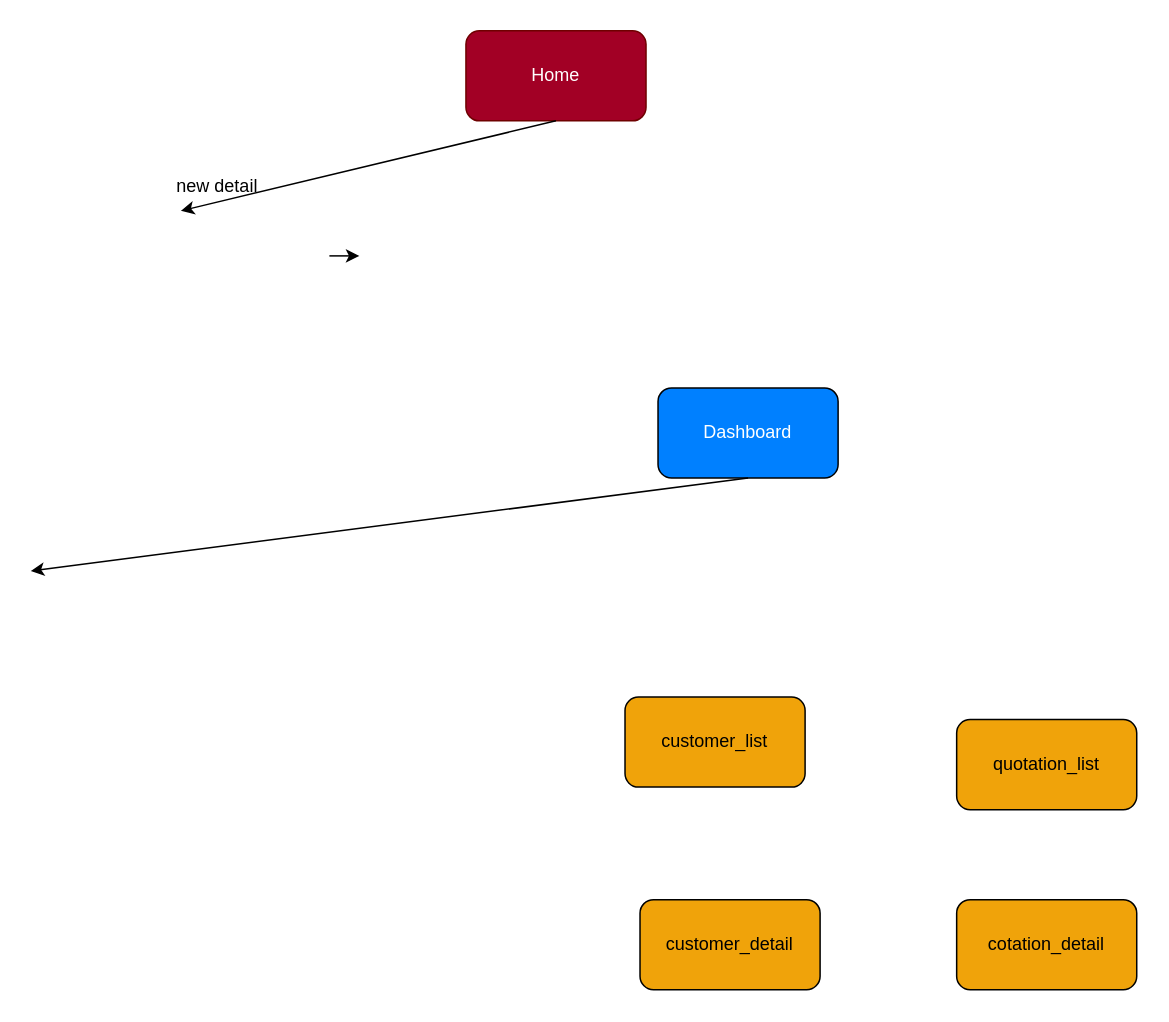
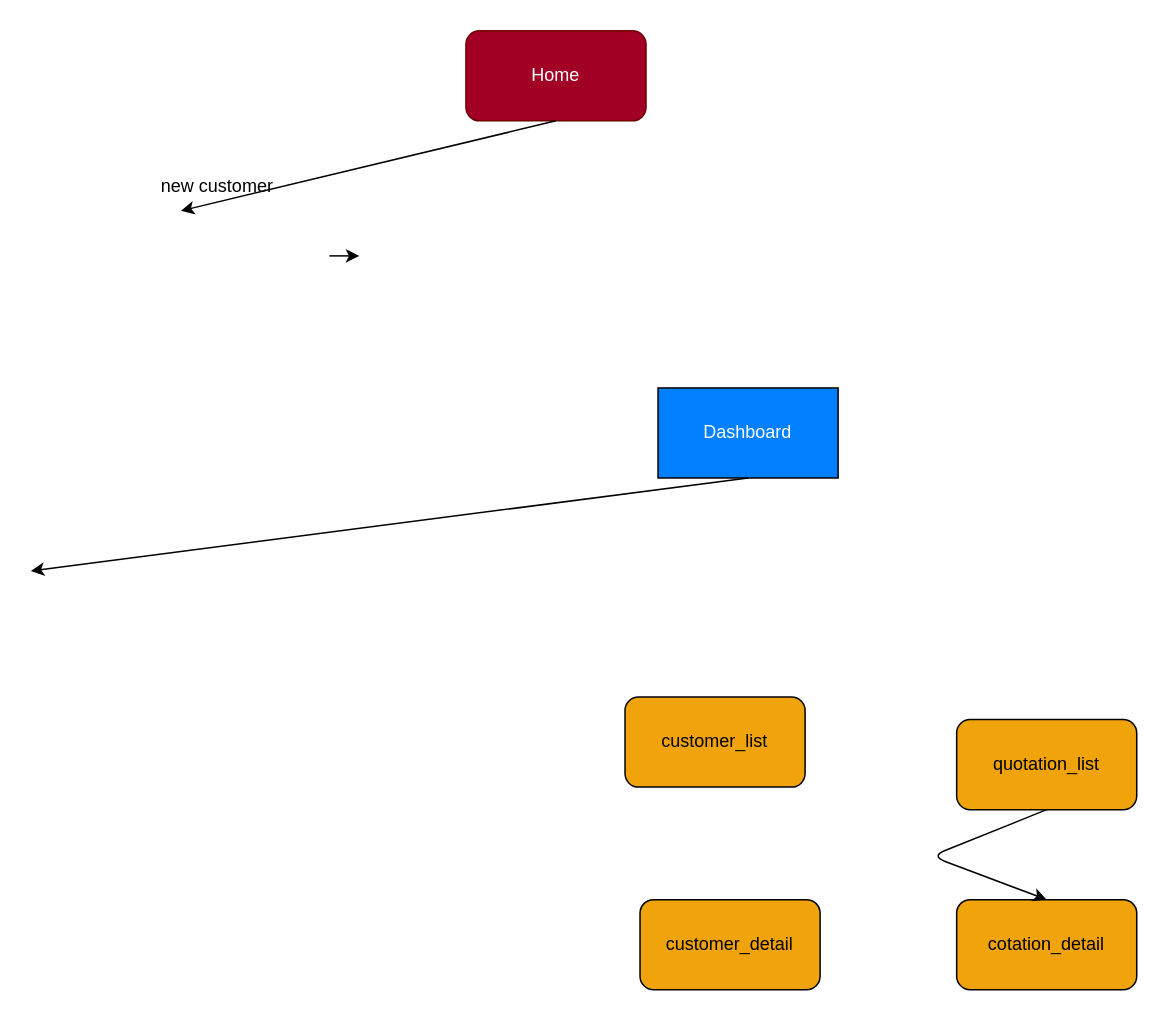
node "new detail": label "new detail" -> "new customer"
node "Dashboard": shape rounded rectangle -> rectangle
edge "quotation_list" -> "cotation_detail": added
